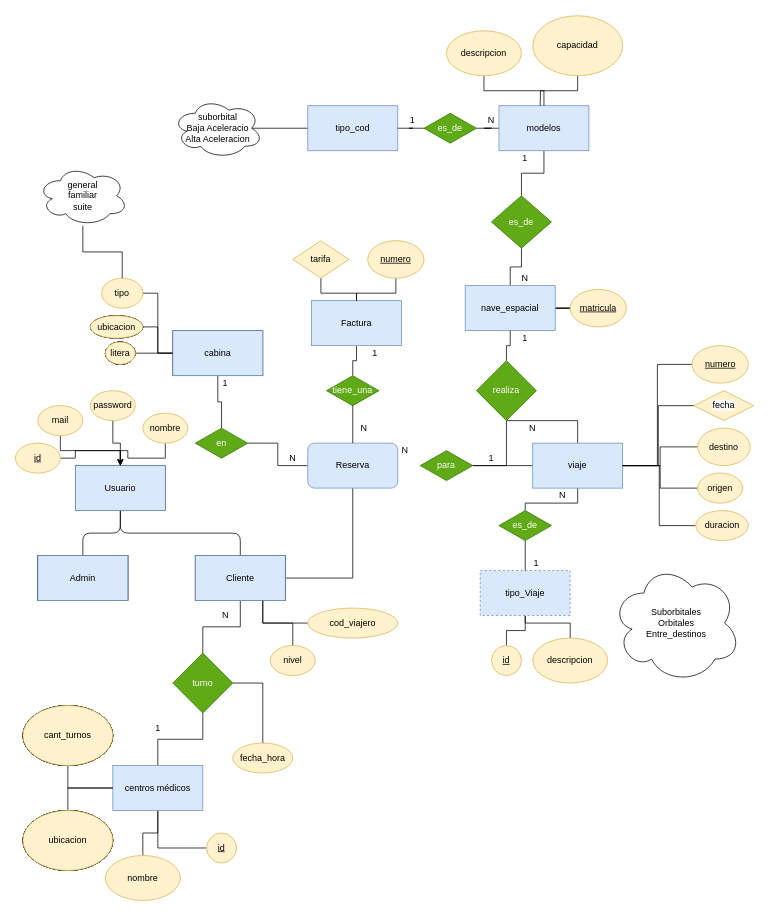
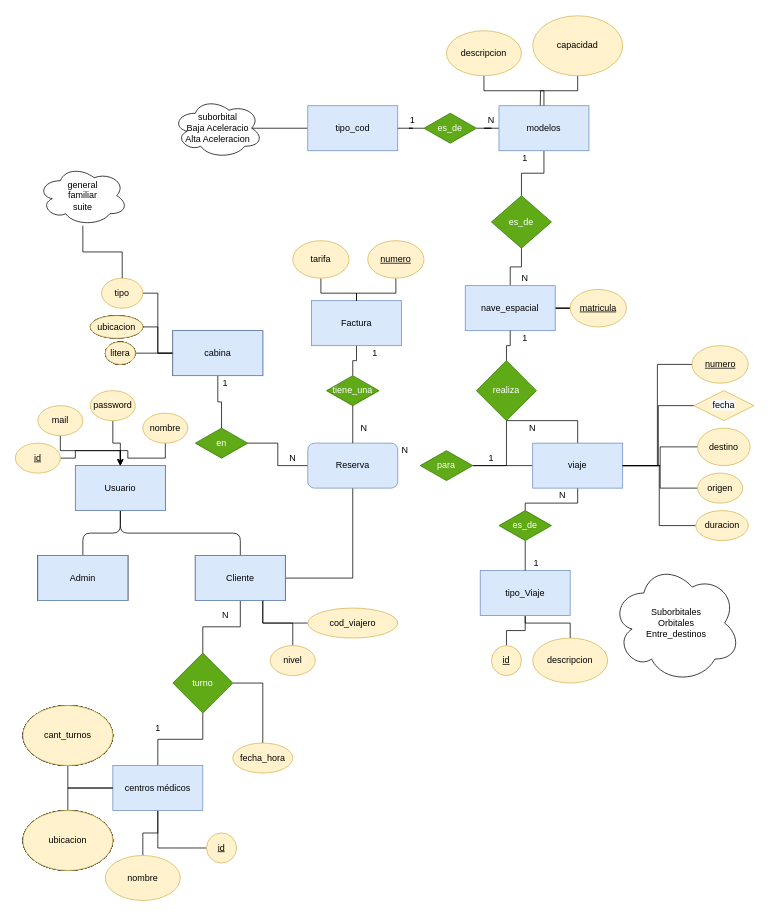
node "tarifa": shape diamond -> ellipse
node "tipo_Viaje": style dashed -> solid
